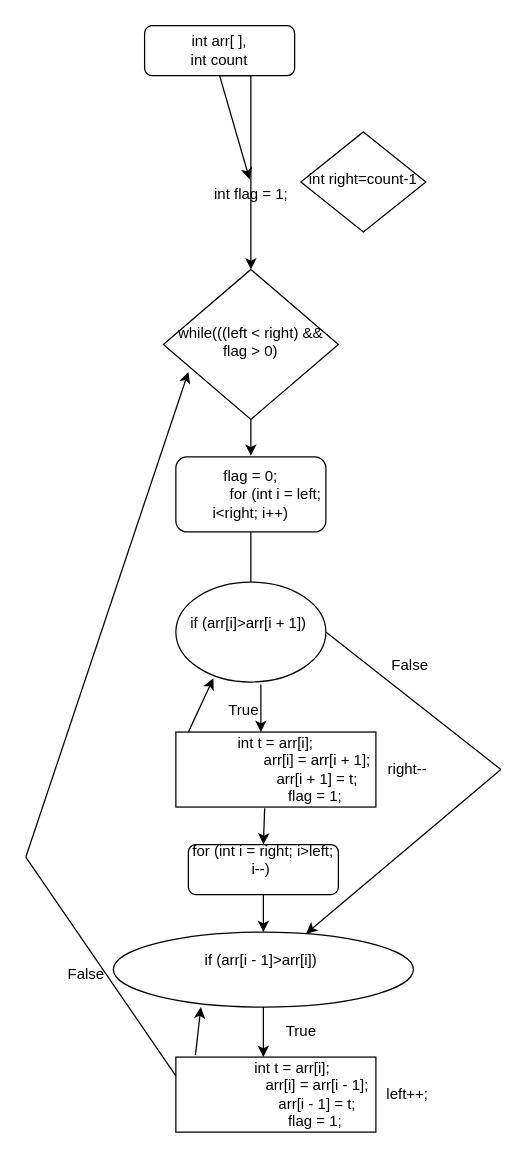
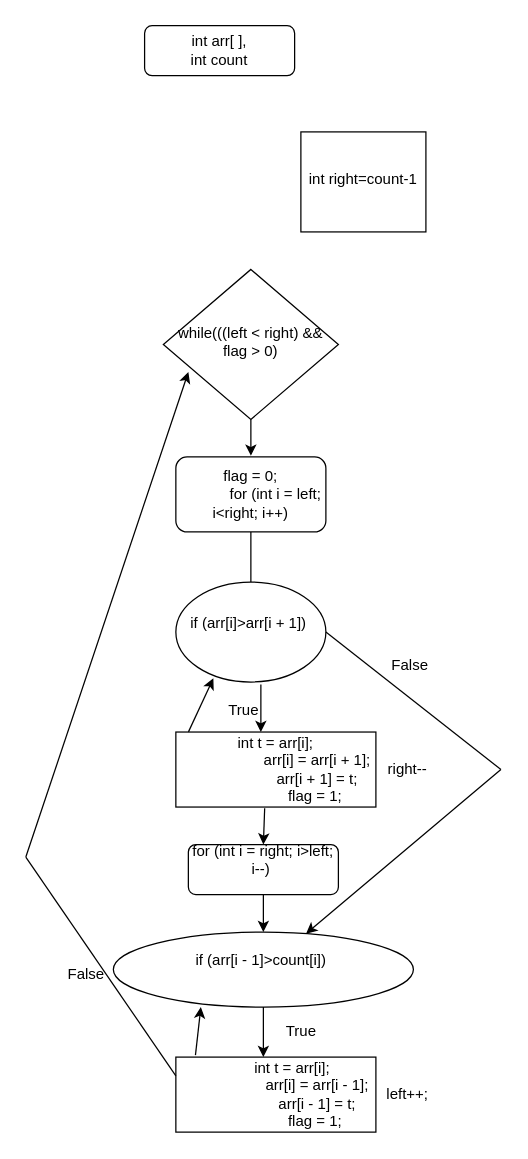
edge "int arr[ ], int count" -> "int flag = 1;": removed
edge "int arr[ ], int count" -> "while(((left < right) && flag > 0)": removed
node "int right=count-1": shape diamond -> rectangle
node "int flag = 1;": removed
node "if (arr[i - 1]>arr[i])": label "if (arr[i - 1]>arr[i])" -> "if (arr[i - 1]>count[i])"
